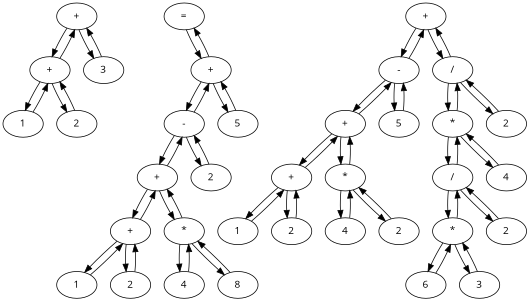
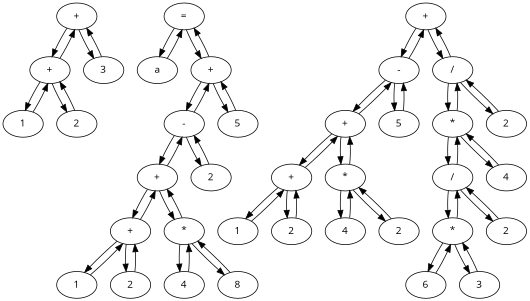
node "a": added
